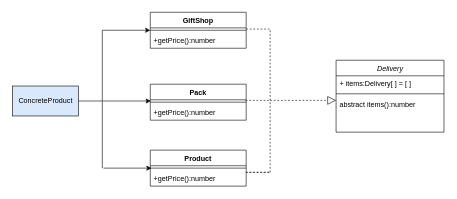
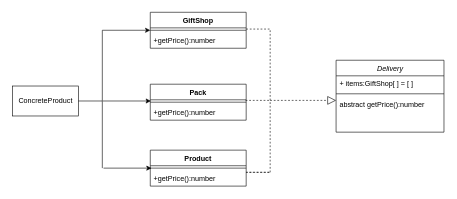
node "+ items:Delivery[ ] = [ ]": label "+ items:Delivery[ ] = [ ]" -> "+ items:GiftShop[ ] = [ ]"
node "ConcreteProduct": fillcolor #dae8fc -> #ffffff
node "abstract items():number": label "abstract items():number" -> "abstract getPrice():number"
